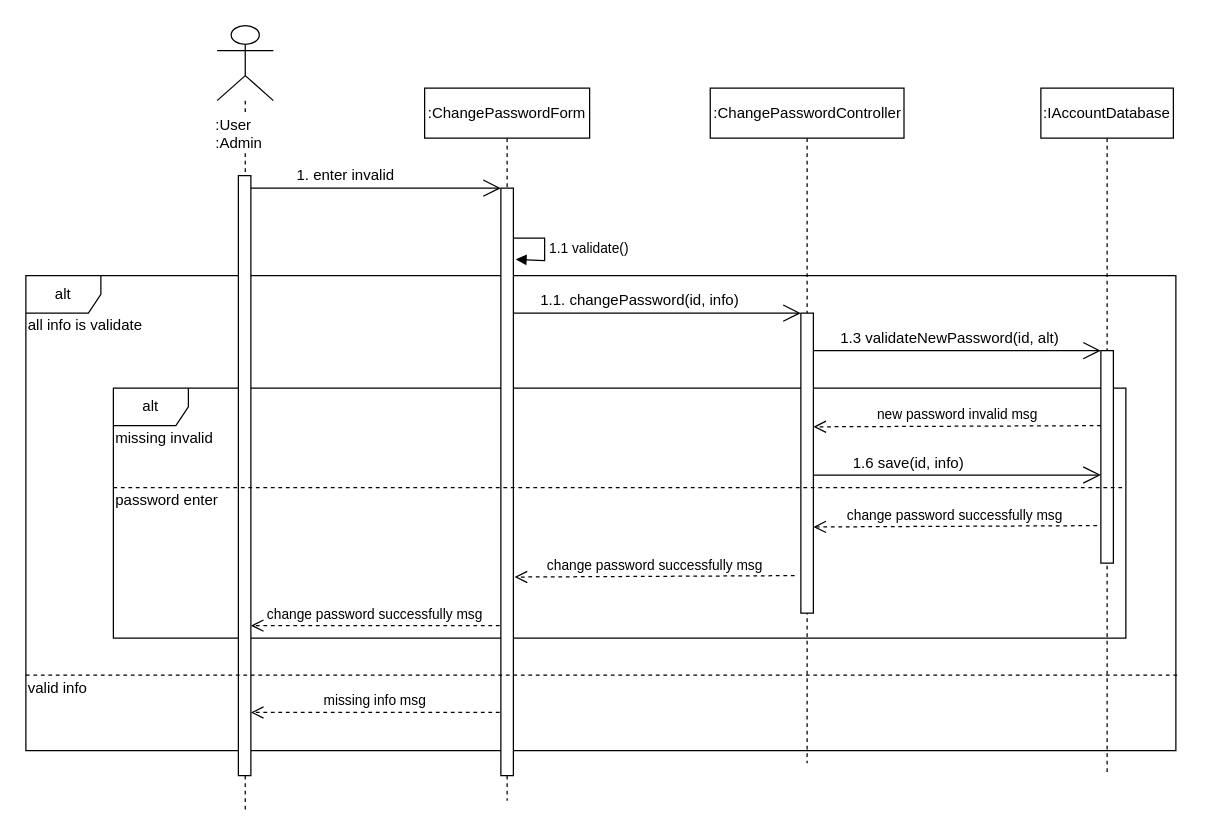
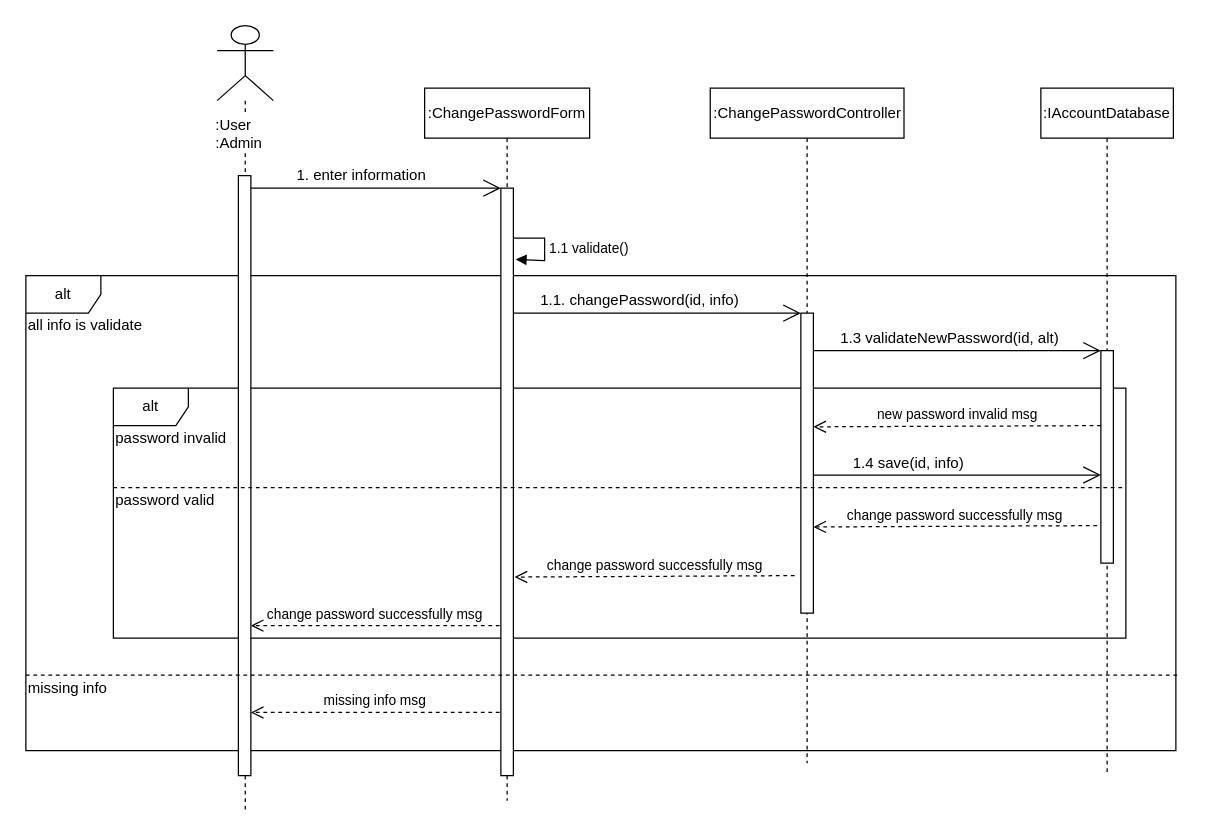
node "1. enter invalid": label "1. enter invalid" -> "1. enter information"
node "missing invalid": label "missing invalid" -> "password invalid"
node "1.6 save(id, info)": label "1.6 save(id, info)" -> "1.4 save(id, info)"
node "password enter": label "password enter" -> "password valid"
node "valid info": label "valid info" -> "missing info"
